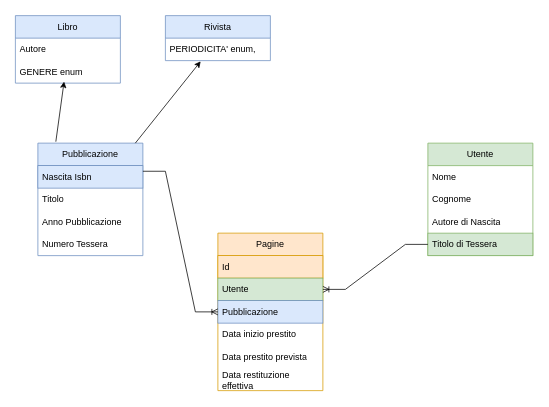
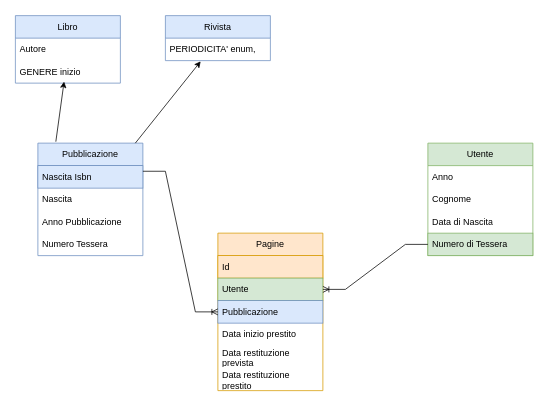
node "GENERE enum": label "GENERE enum" -> "GENERE inizio"
node "Nome": label "Nome" -> "Anno"
node "Titolo": label "Titolo" -> "Nascita"
node "Autore di Nascita": label "Autore di Nascita" -> "Data di Nascita"
node "Titolo di Tessera": label "Titolo di Tessera" -> "Numero di Tessera"
node "Data prestito prevista": label "Data prestito prevista" -> "Data restituzione prevista"
node "Data restituzione effettiva": label "Data restituzione effettiva" -> "Data restituzione prestito"
